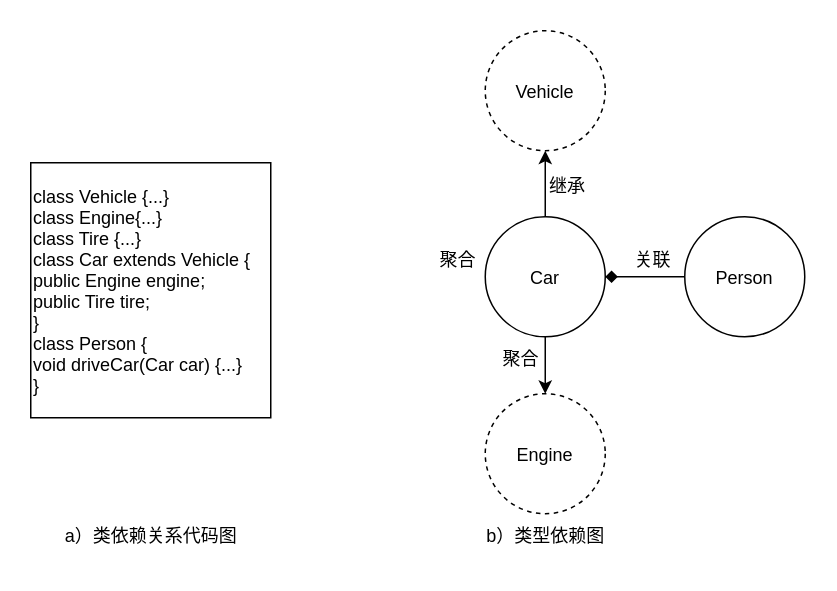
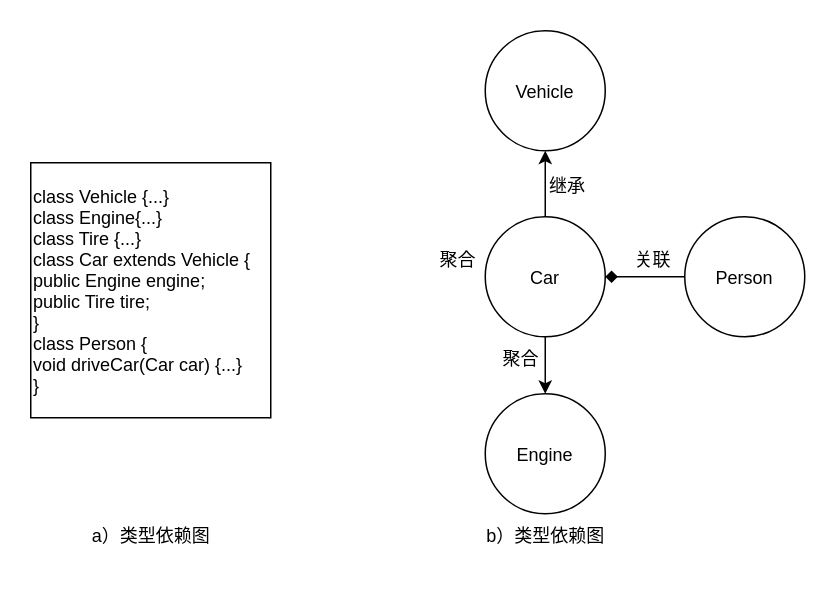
node "Vehicle": style dashed -> solid
node "Engine": style dashed -> solid
node "a）类依赖关系代码图": label "a）类依赖关系代码图" -> "a）类型依赖图"
